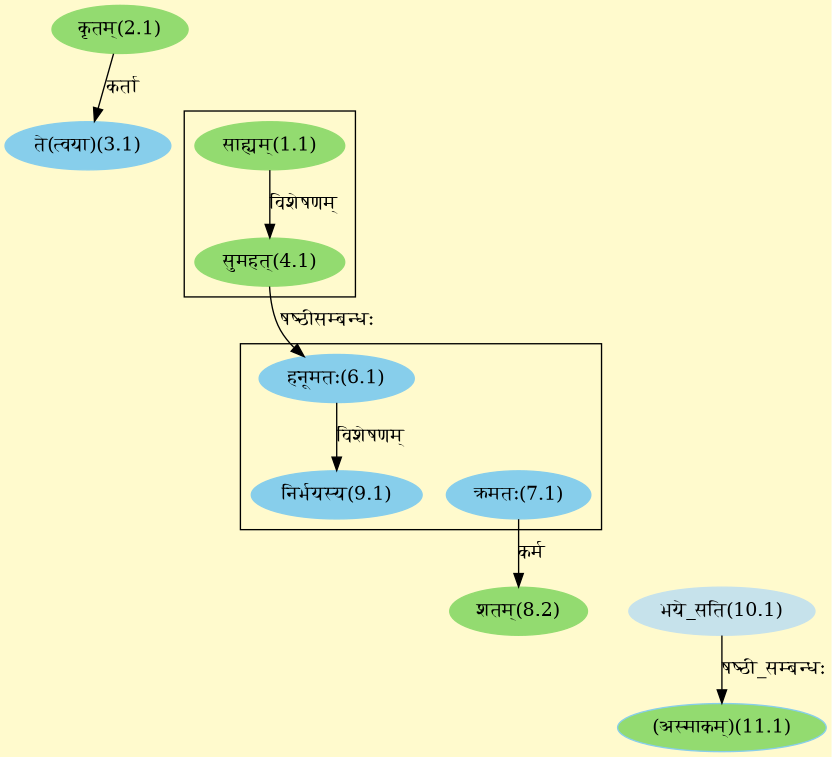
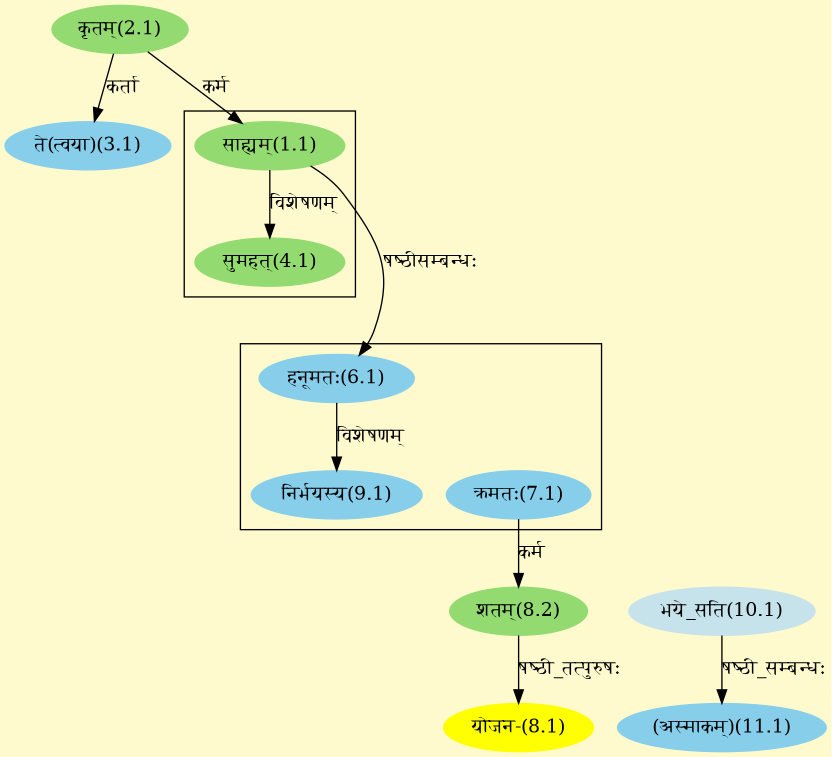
edge "कृतम्(2.1)" -> "साह्यम्(1.1)": added, label "कर्म"
edge "सुमहत्(4.1)" -> "हनूमतः(6.1)": now "साह्यम्(1.1)" -> "हनूमतः(6.1)"
node "योजन-(8.1)": added
node "(अस्माकम्)(11.1)": fillcolor #93db70 -> #87ceeb
